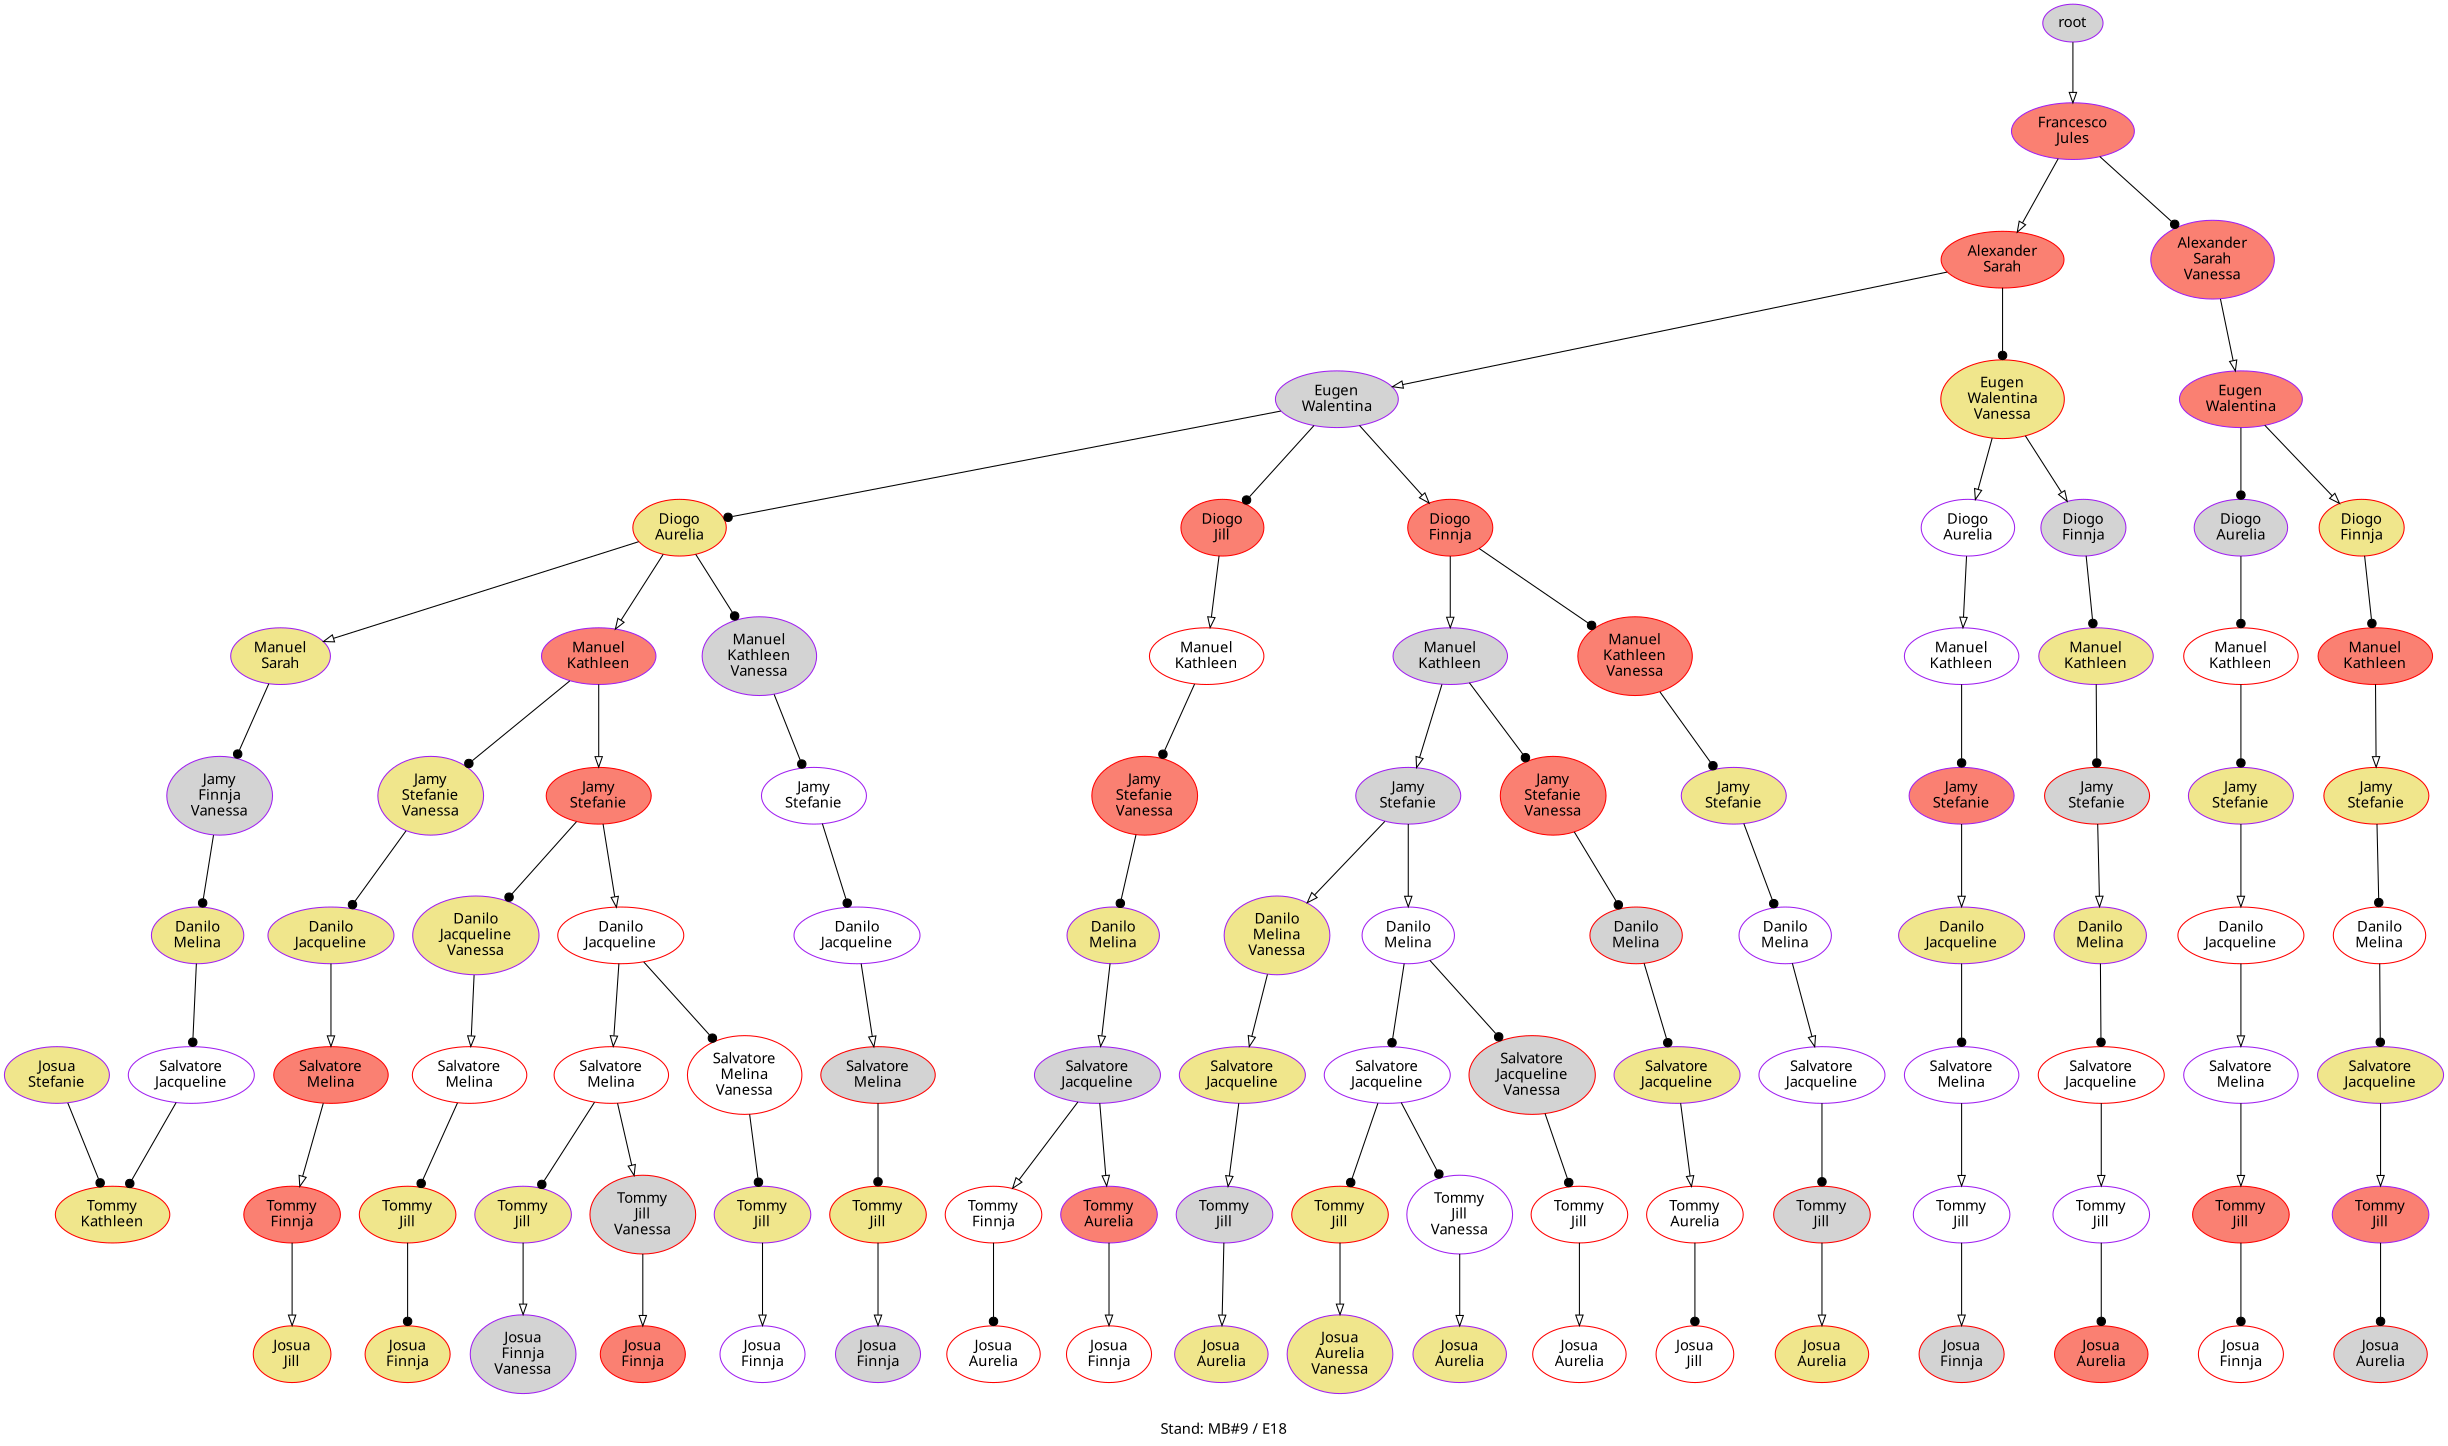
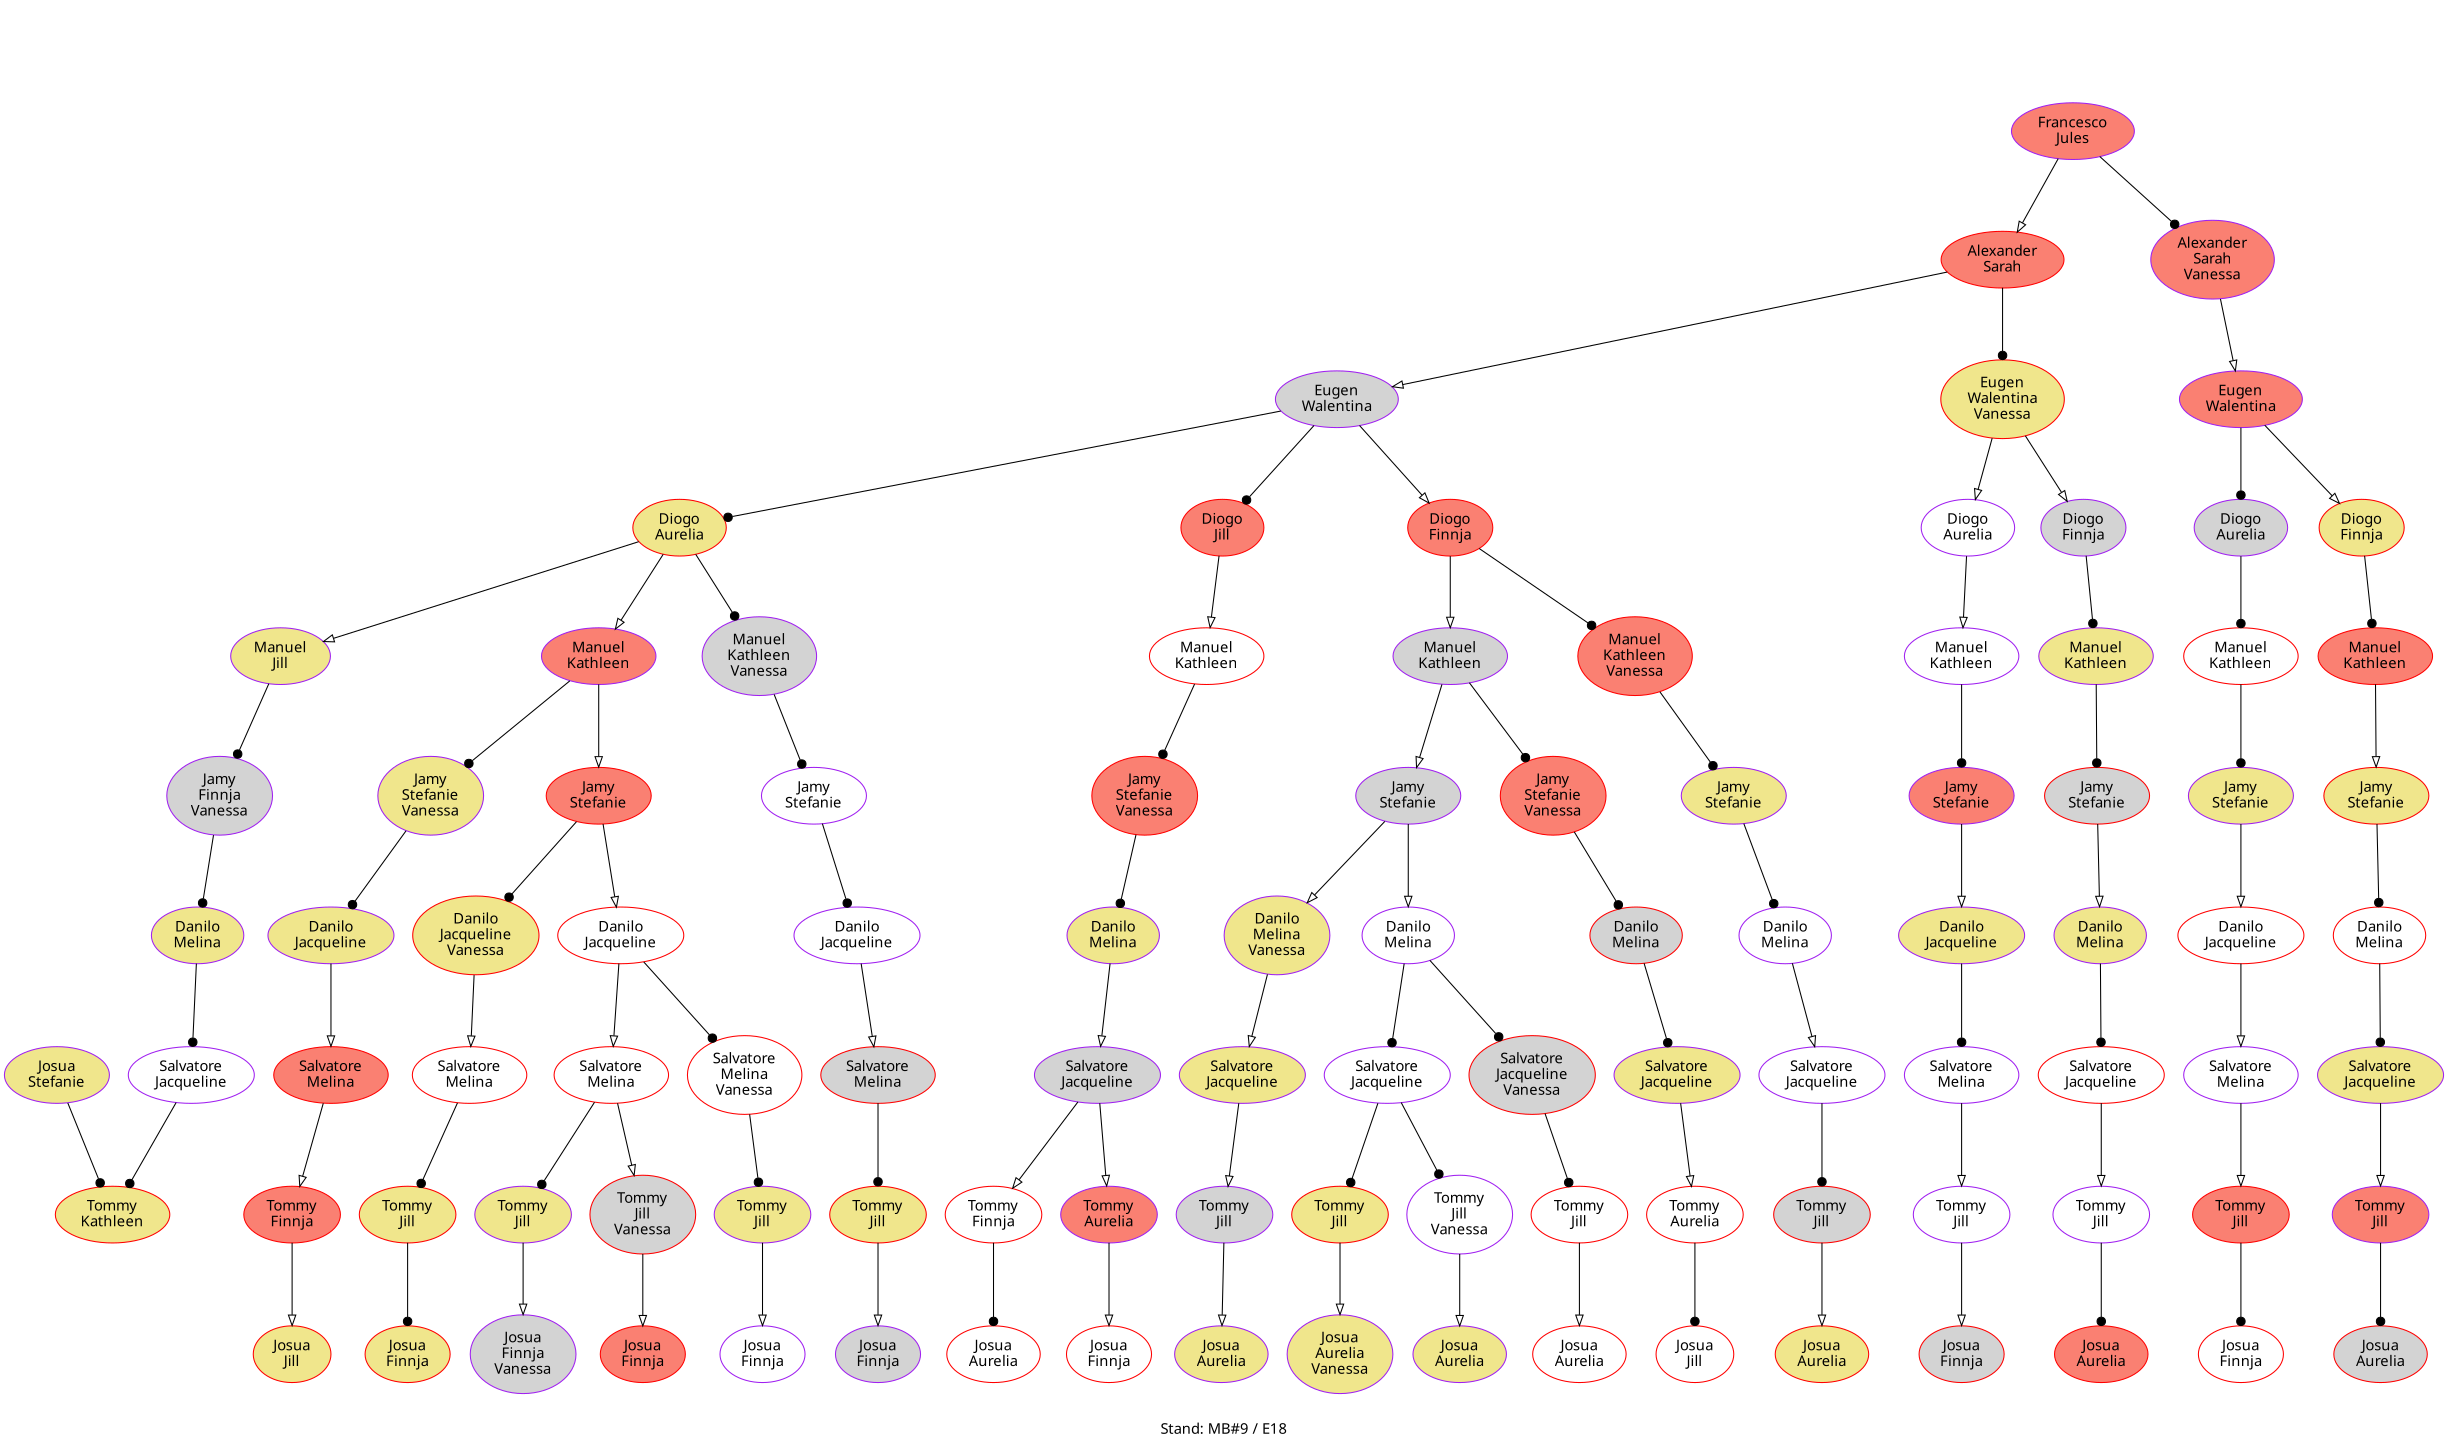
node "root": removed
node "Manuel Sarah": label "Manuel Sarah" -> "Manuel Jill"
node "Danilo Jacqueline Vanessa": color purple -> red
